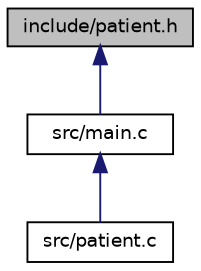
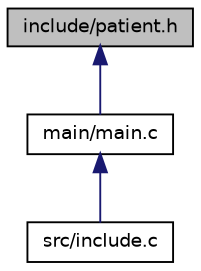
node "src/main.c": label "src/main.c" -> "main/main.c"
node "src/patient.c": label "src/patient.c" -> "src/include.c"
